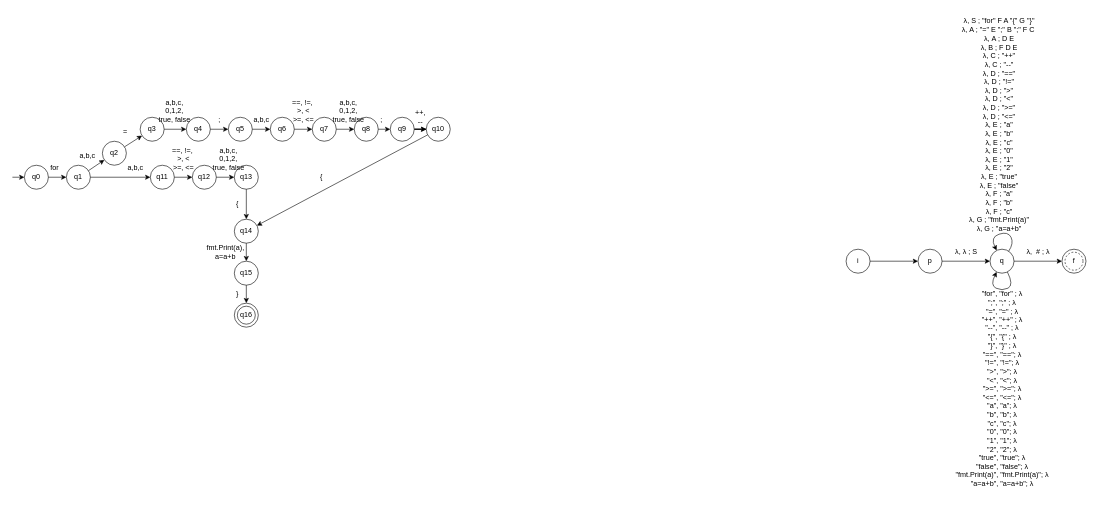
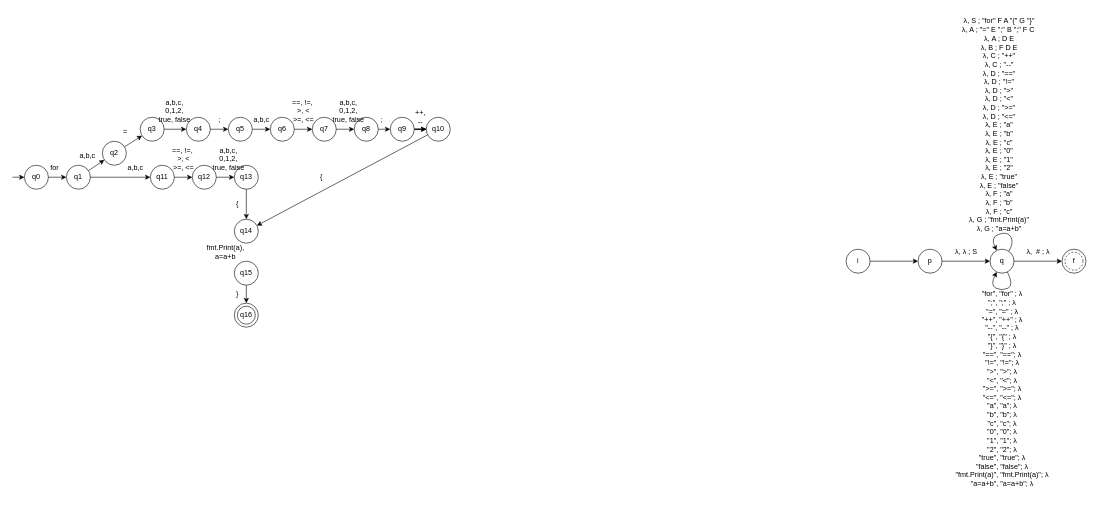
edge "q14" -> "q15": removed
